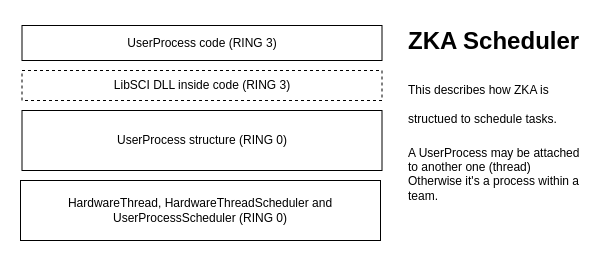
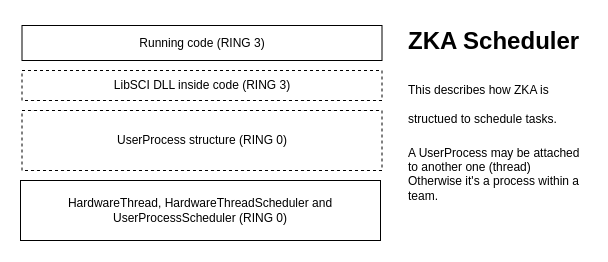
node "UserProcess code (RING 3)": label "UserProcess code (RING 3)" -> "Running code (RING 3)"
node "UserProcess structure (RING 0)": style solid -> dashed
